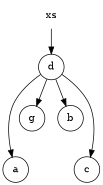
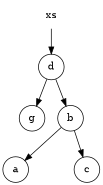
edge "d" -> "a": now "b" -> "a"
edge "d" -> "c": now "b" -> "c"
